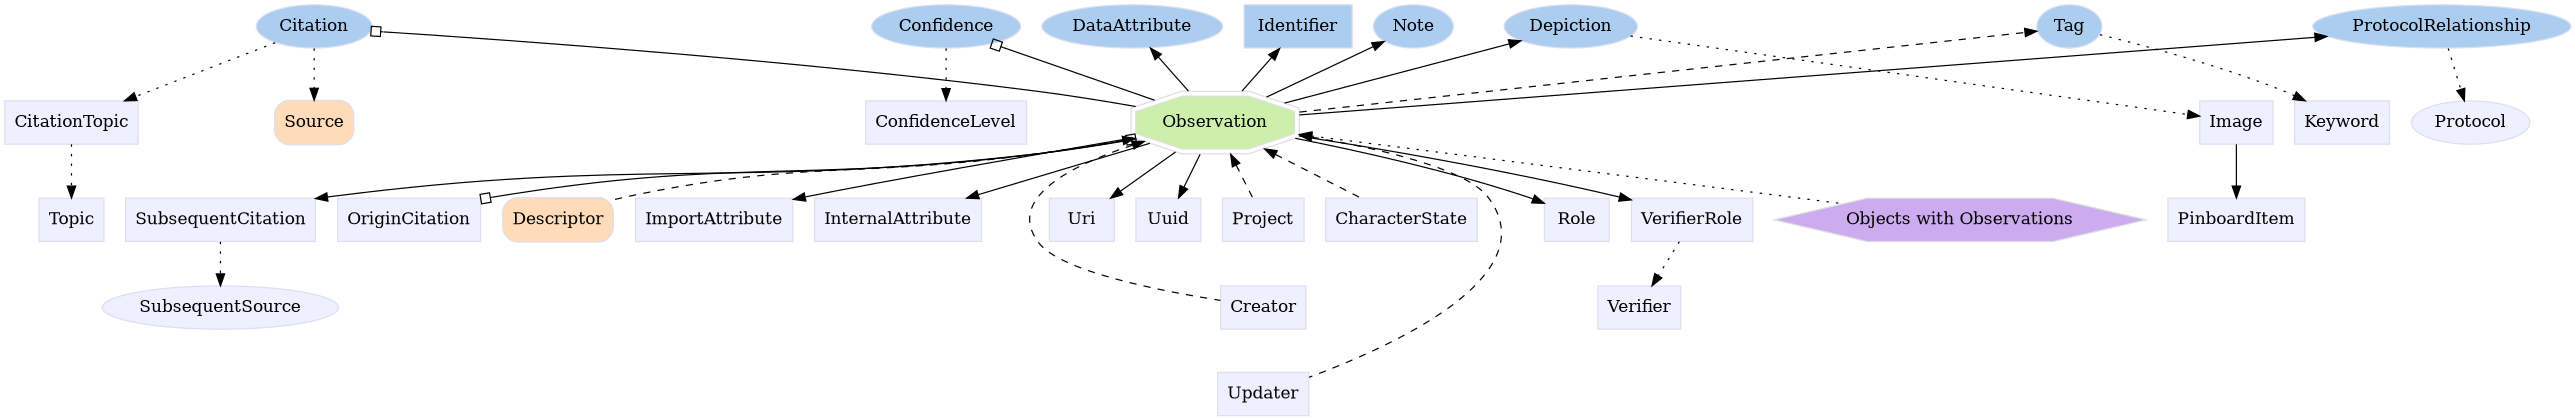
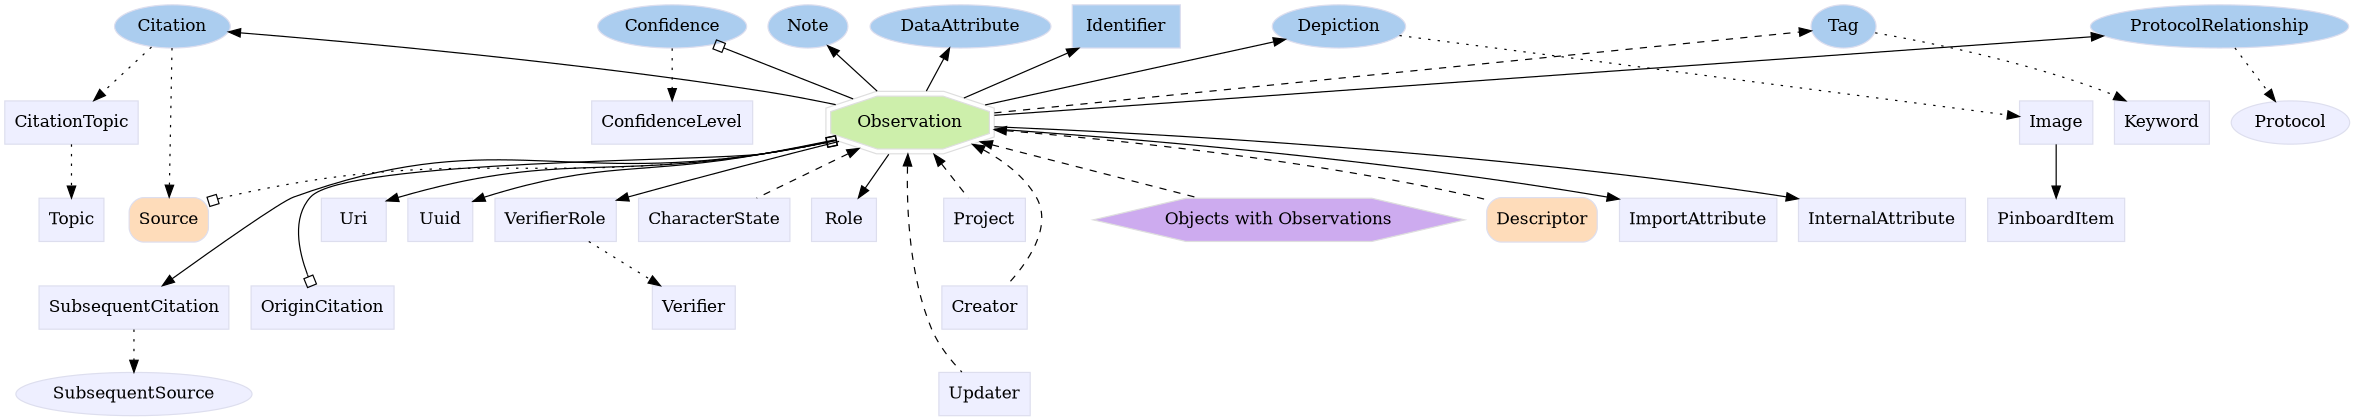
edge "Observation" -> "Citation": arrowhead obox -> normal
edge "Observation" -- "Source": added
edge "Objects with Observations" -> "Observation": style dotted -> dashed
